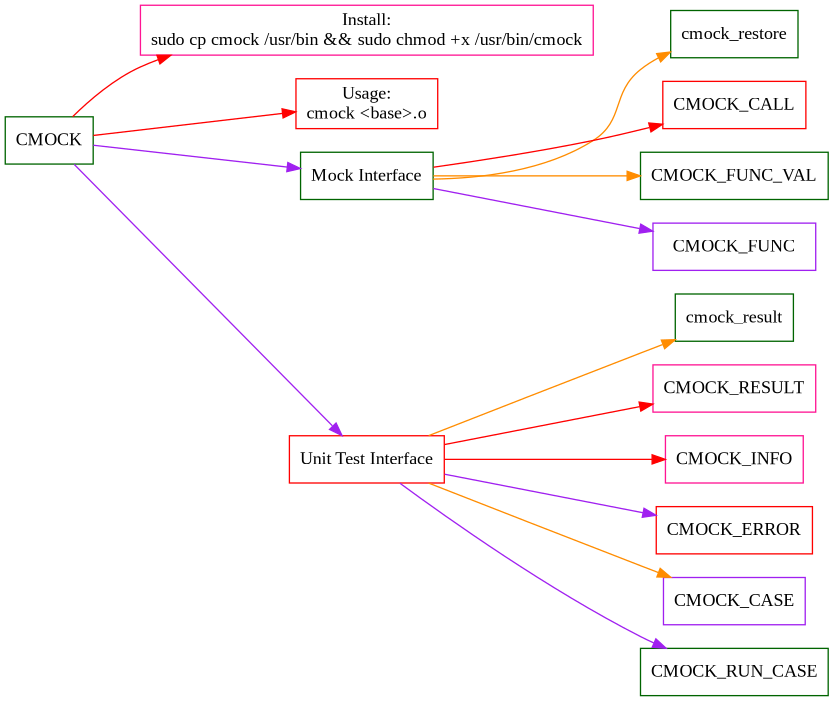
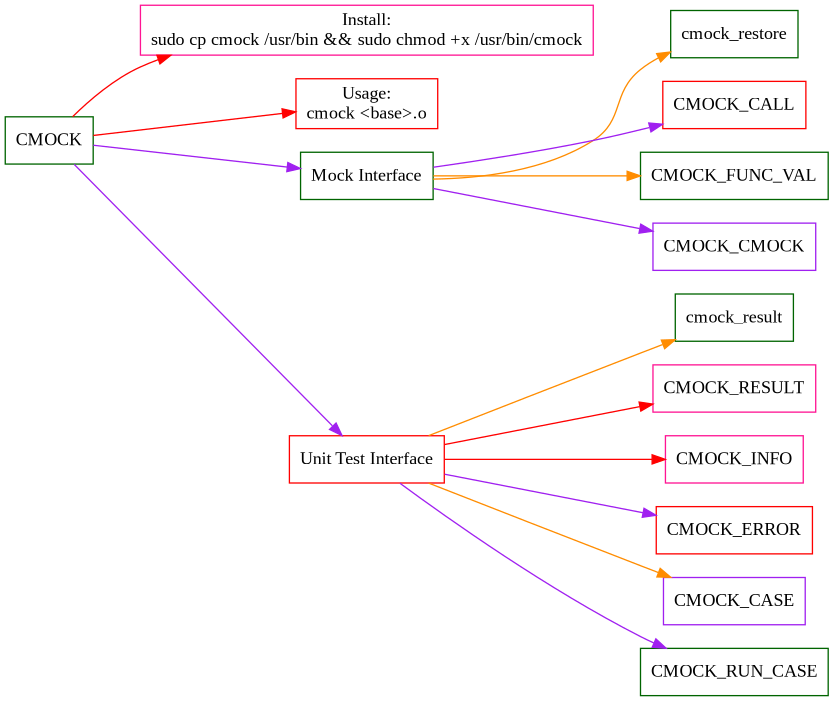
edge "Mock Interface" -> "CMOCK_CALL": color red -> purple
node "CMOCK_FUNC": label "CMOCK_FUNC" -> "CMOCK_CMOCK"
